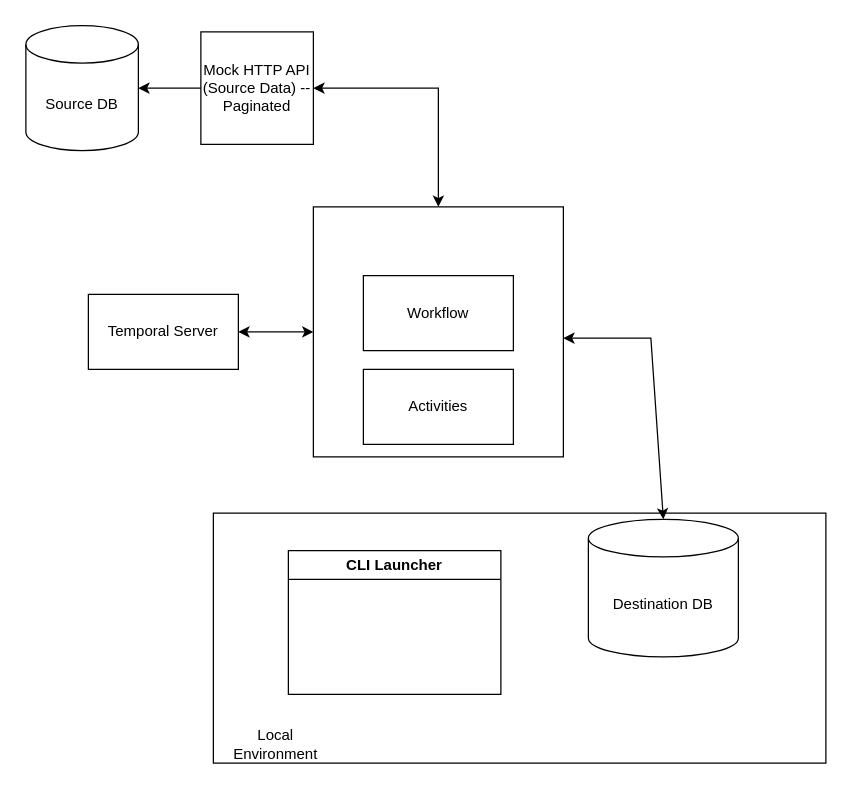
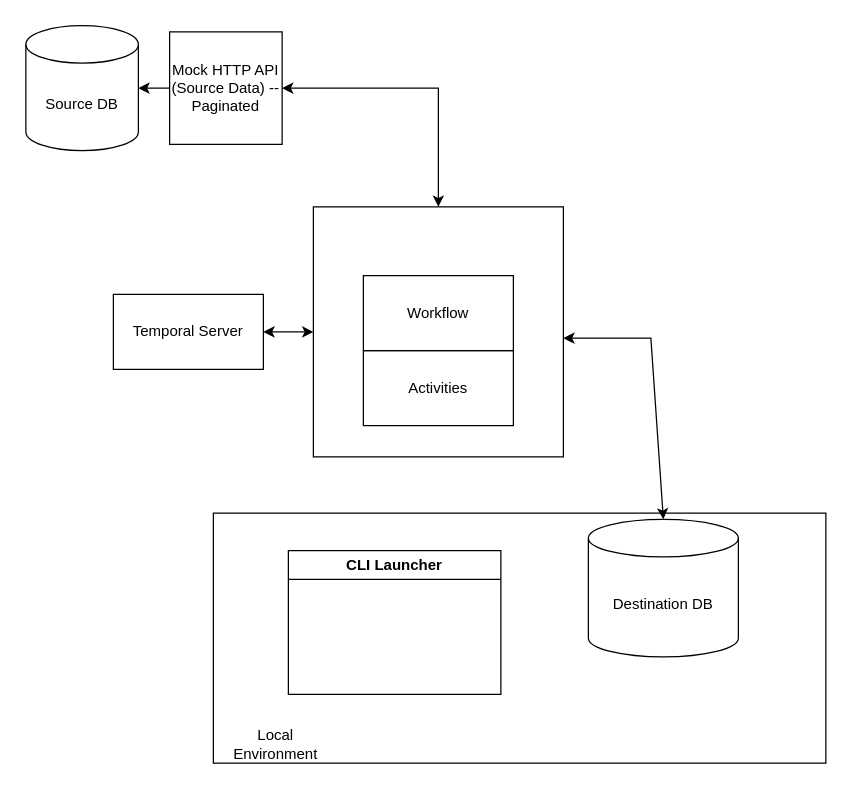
node "Mock HTTP API (Source Data) -- Paginated": moved (257, 88) -> (226, 88)
node "Temporal Server": moved (163, 332) -> (188, 332)
node "Activities": moved (438, 407) -> (438, 388)
